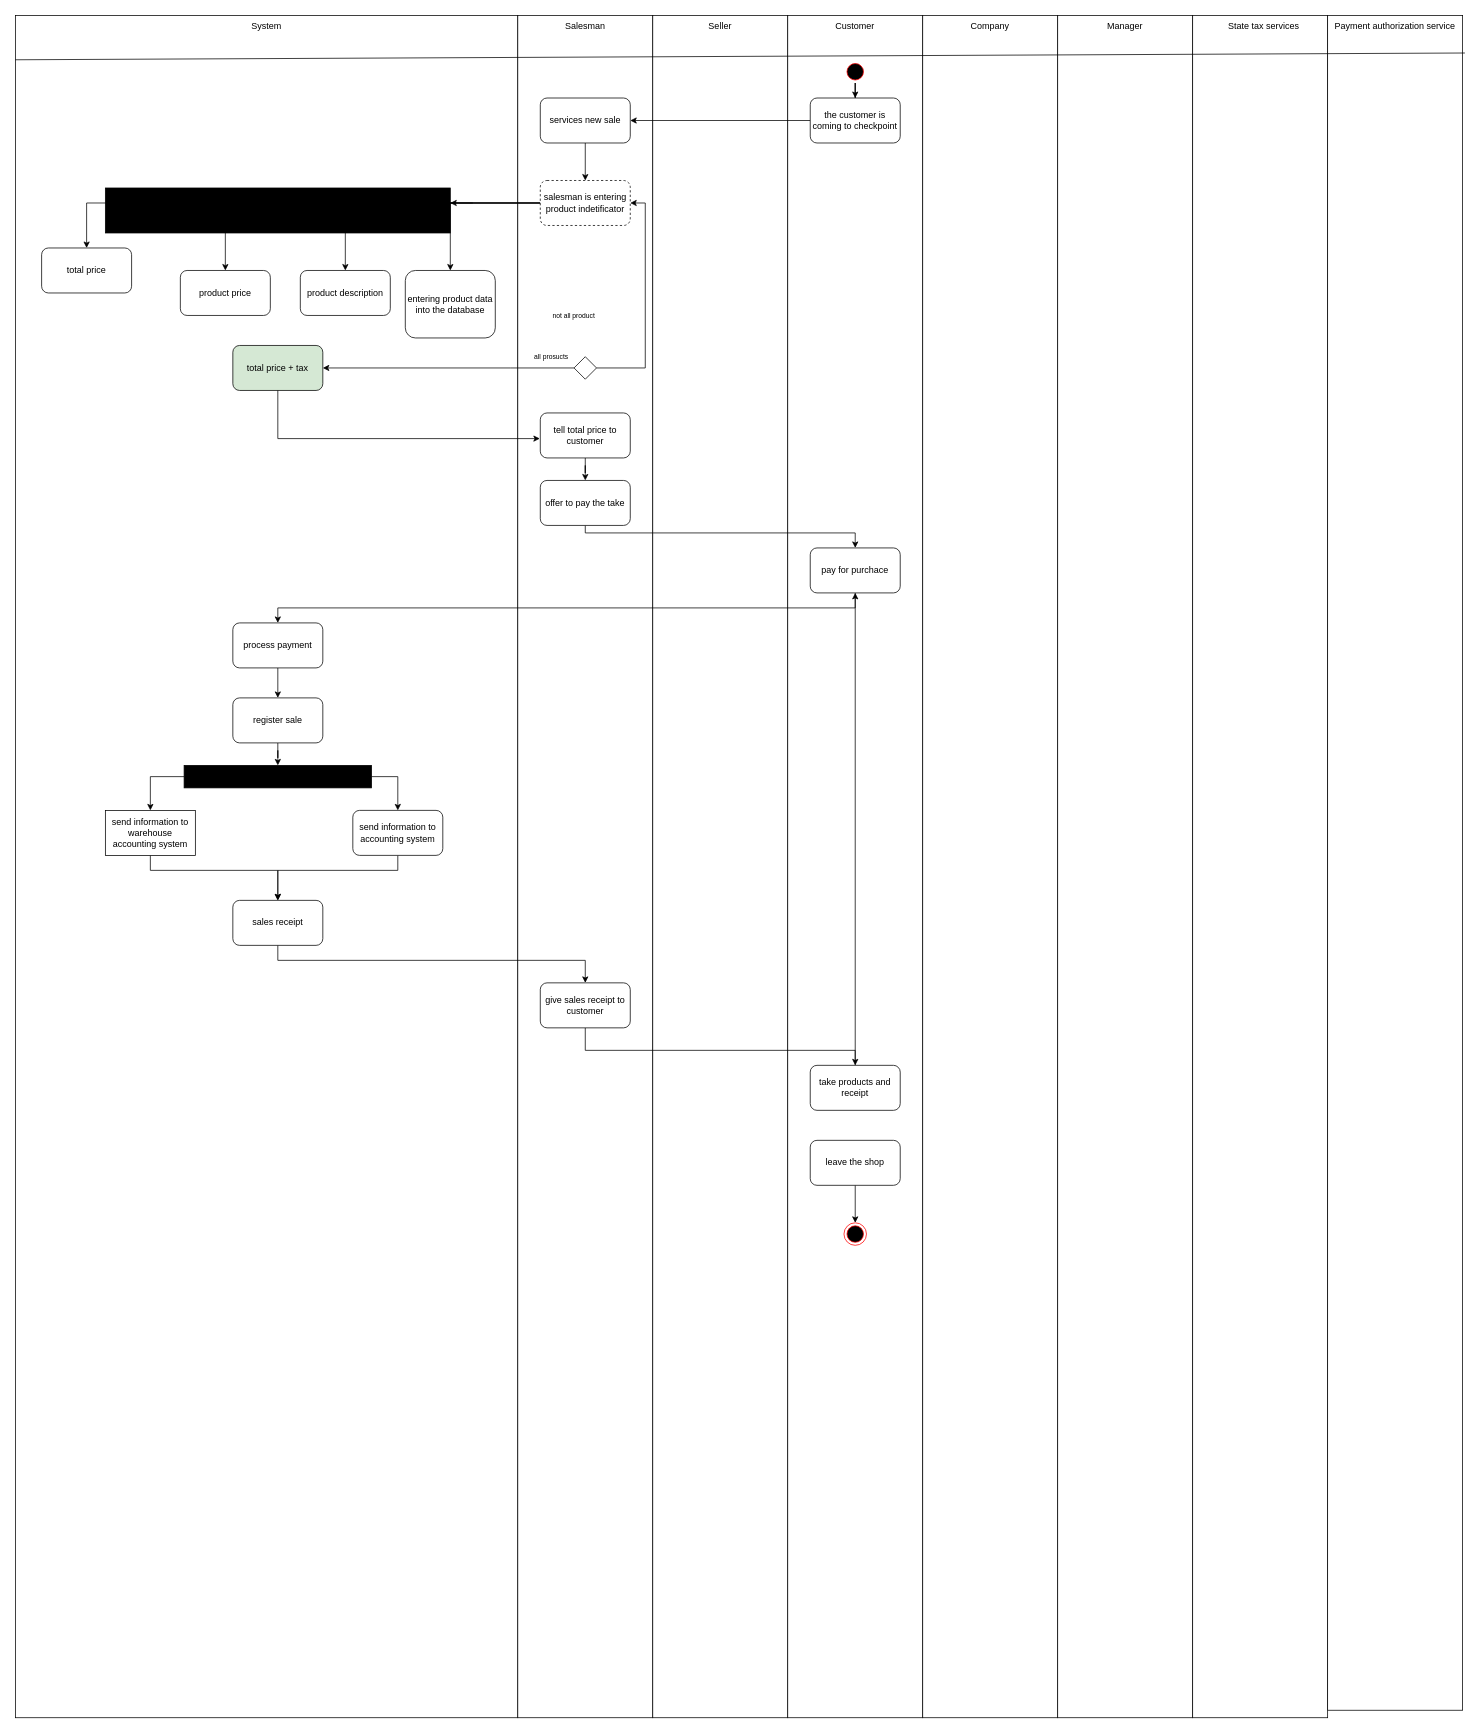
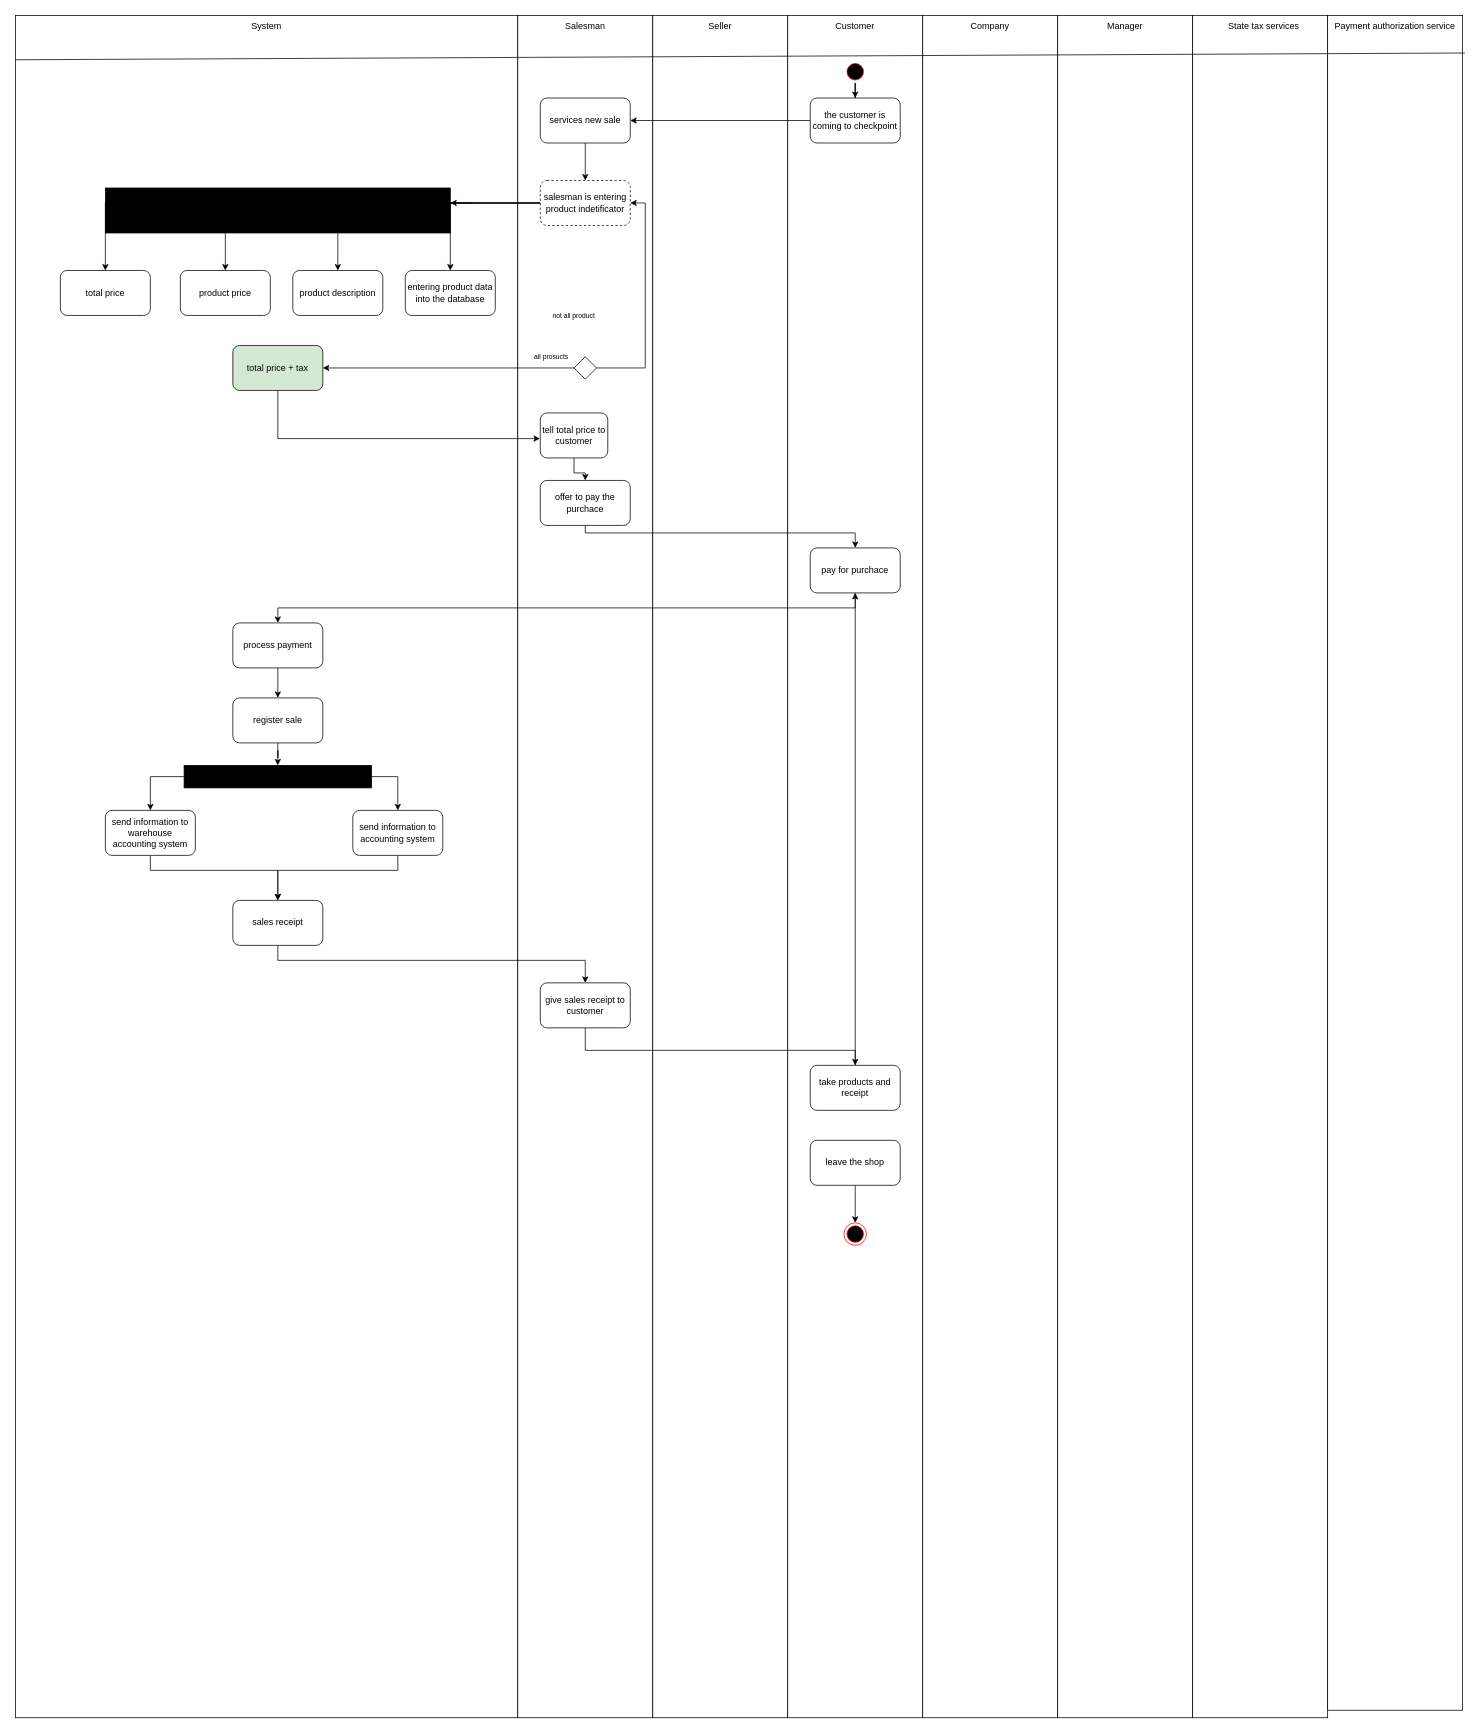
node "total price": moved (87, 270) -> (105, 293)
node "product description": moved (345, 293) -> (338, 293)
node "entering product data into the database": size 90x68 -> 90x45
node "tell total price to customer": size 90x45 -> 68x45
node "offer to pay the take": label "offer to pay the take" -> "offer to pay the purchace"
node "send information to warehouse accounting system": shape rectangle -> rounded rectangle
